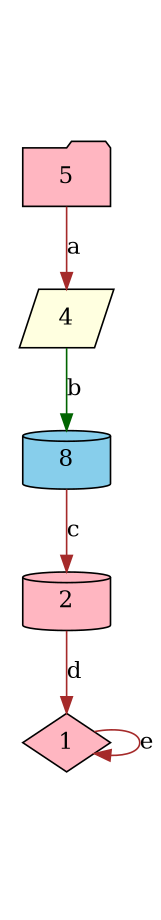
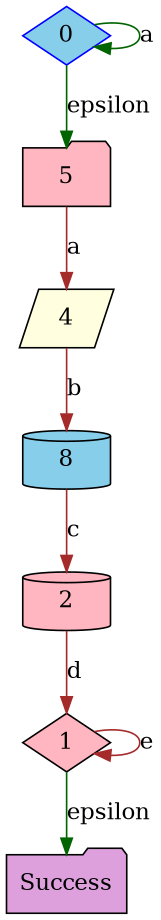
node "0": added
edge "4" -> "8": color darkgreen -> brown
node "Success": added
